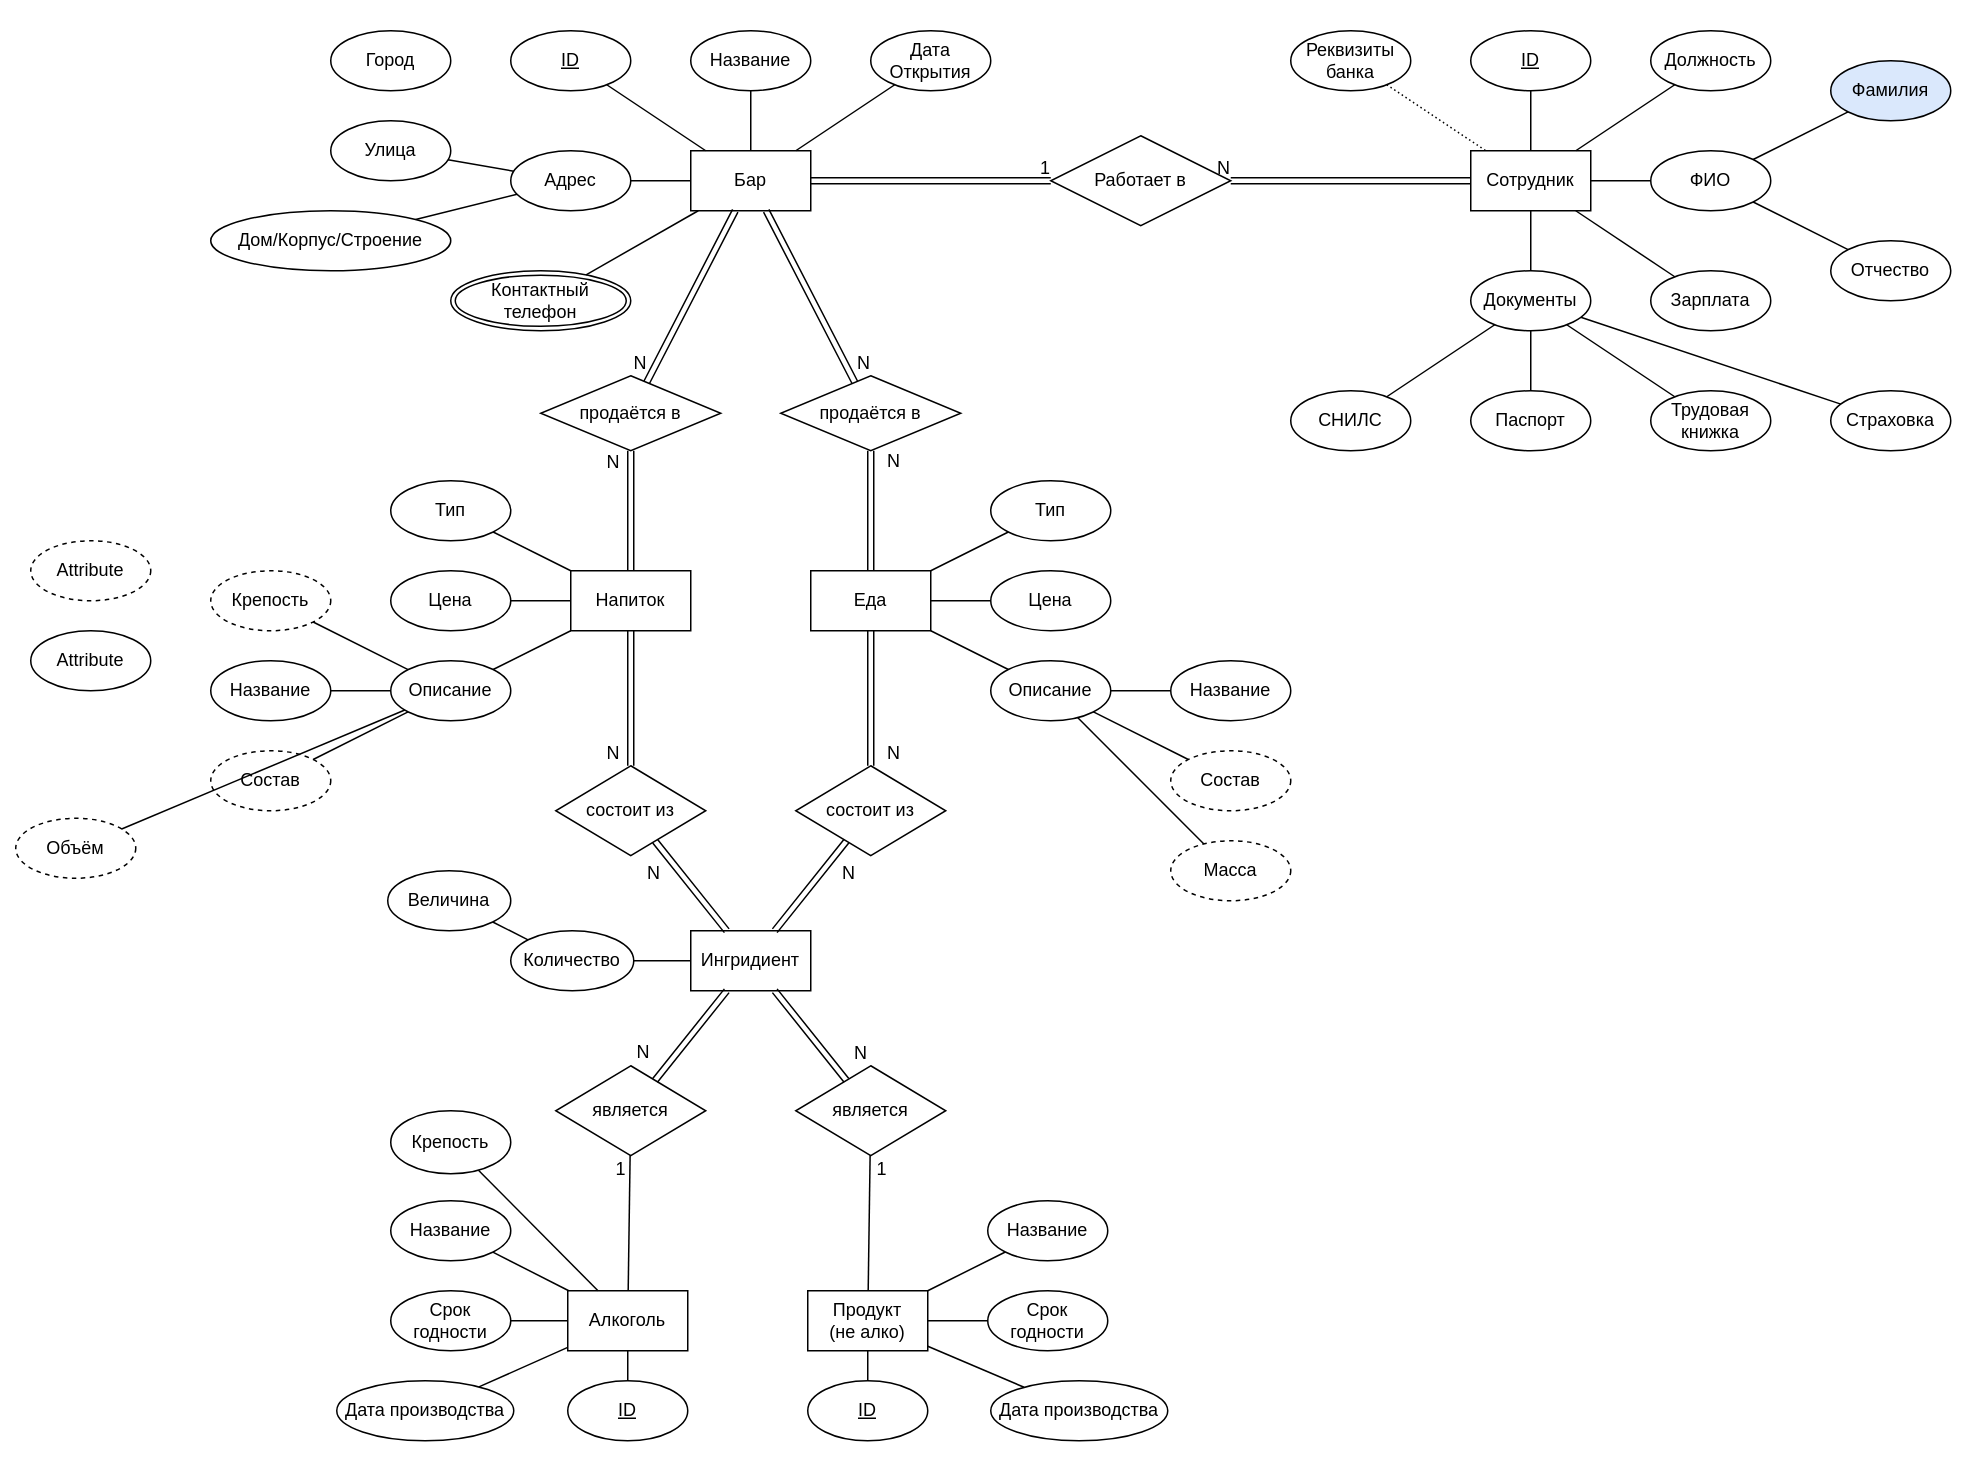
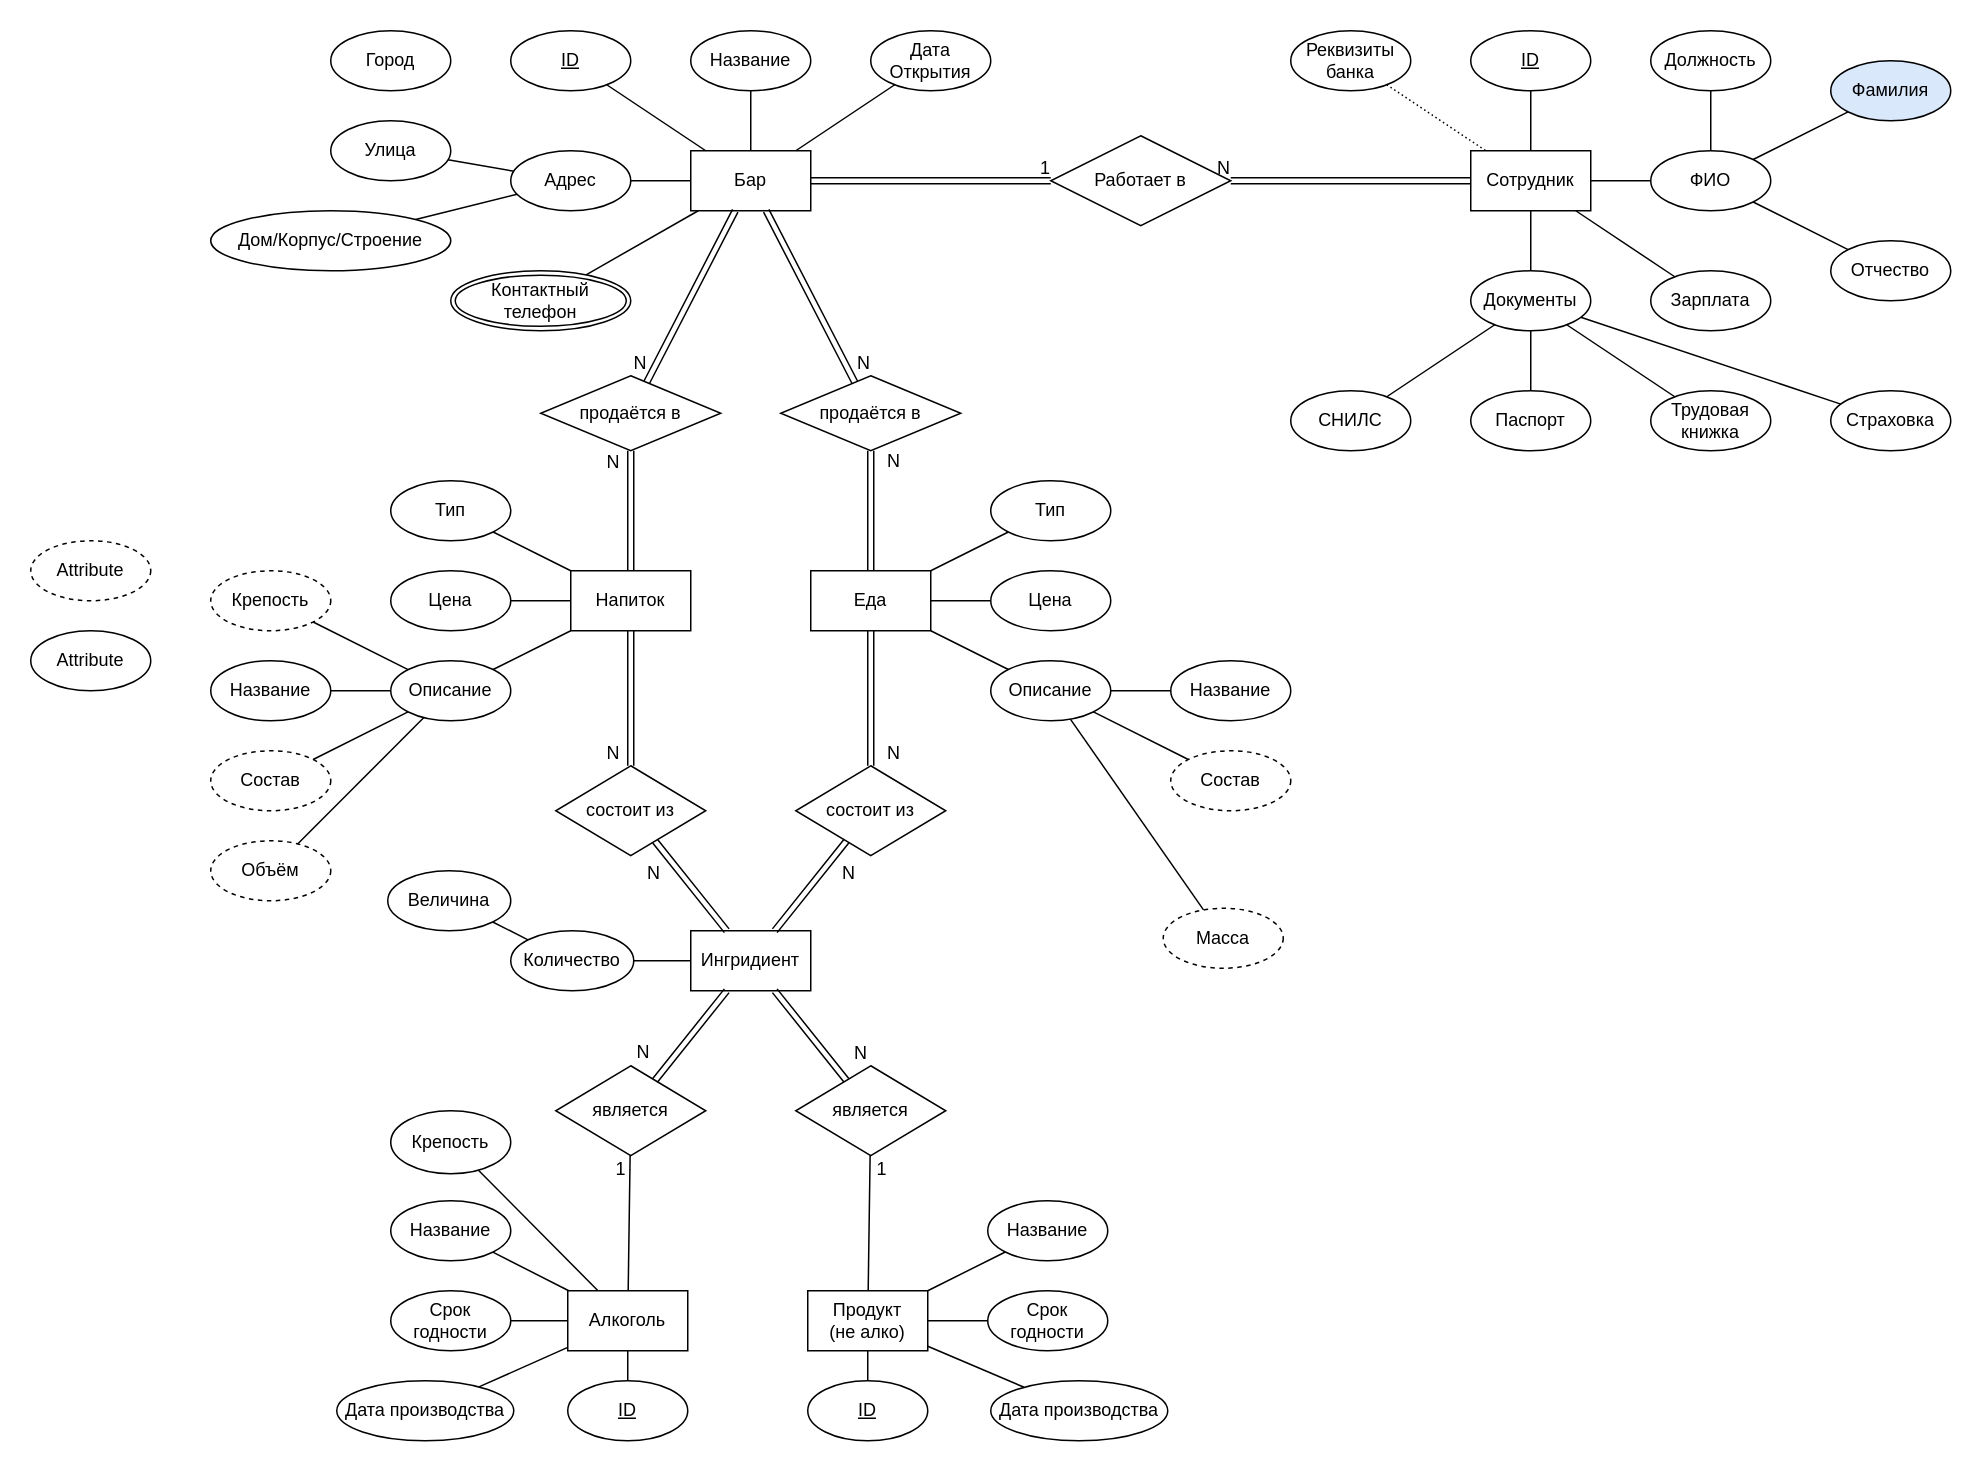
edge "Должность" -- "Сотрудник": now "Должность" -- "ФИО"
node "Объём": moved (76, 848) -> (271, 871)
node "Масса": moved (1231, 871) -> (1223, 938)
